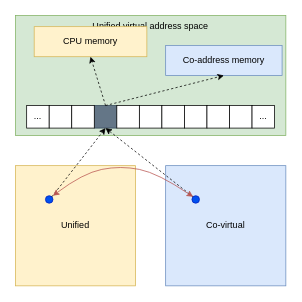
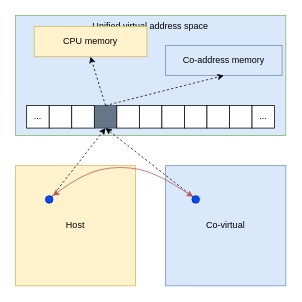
node "Unified virtual address space": fillcolor #d5e8d4 -> #dae8fc
node "Unified": label "Unified" -> "Host"
